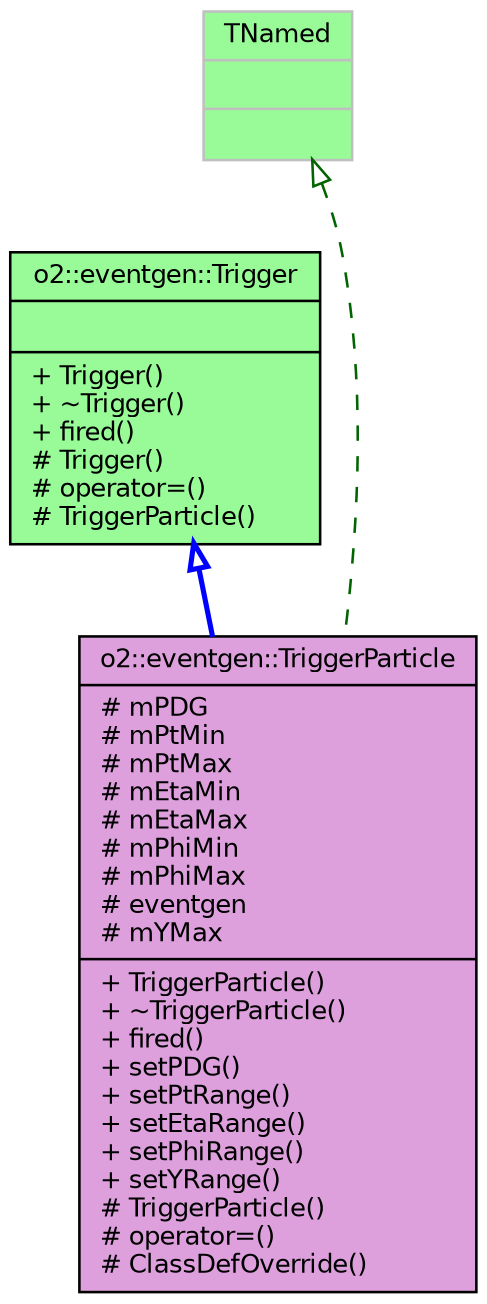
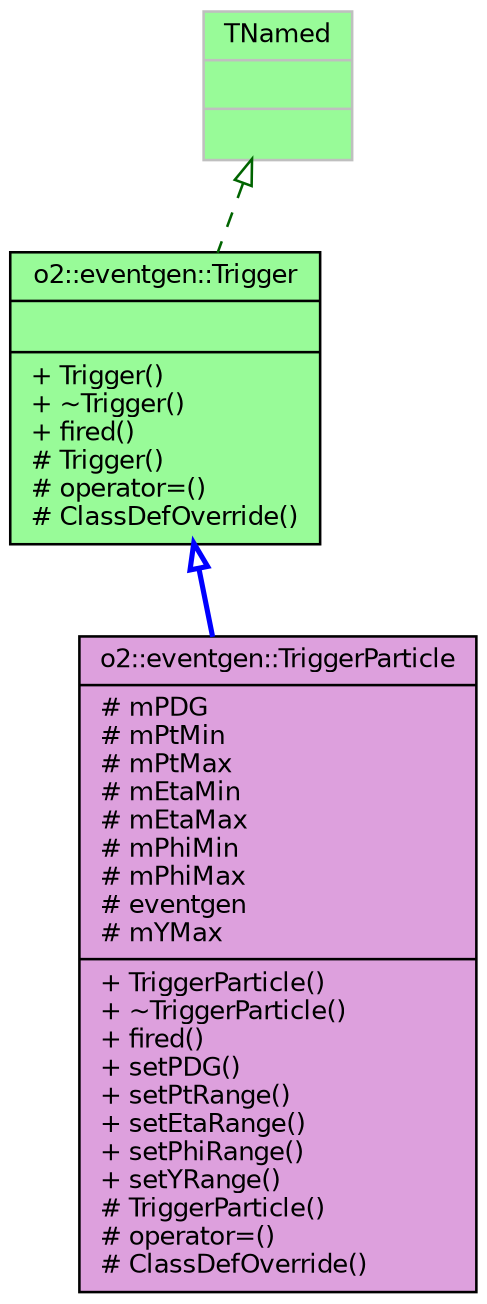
edge "o2::eventgen::TriggerParticle" -> "TNamed": now "o2::eventgen::Trigger" -> "TNamed"
node "o2::eventgen::Trigger": text "# TriggerParticle()" -> "# ClassDefOverride()"
